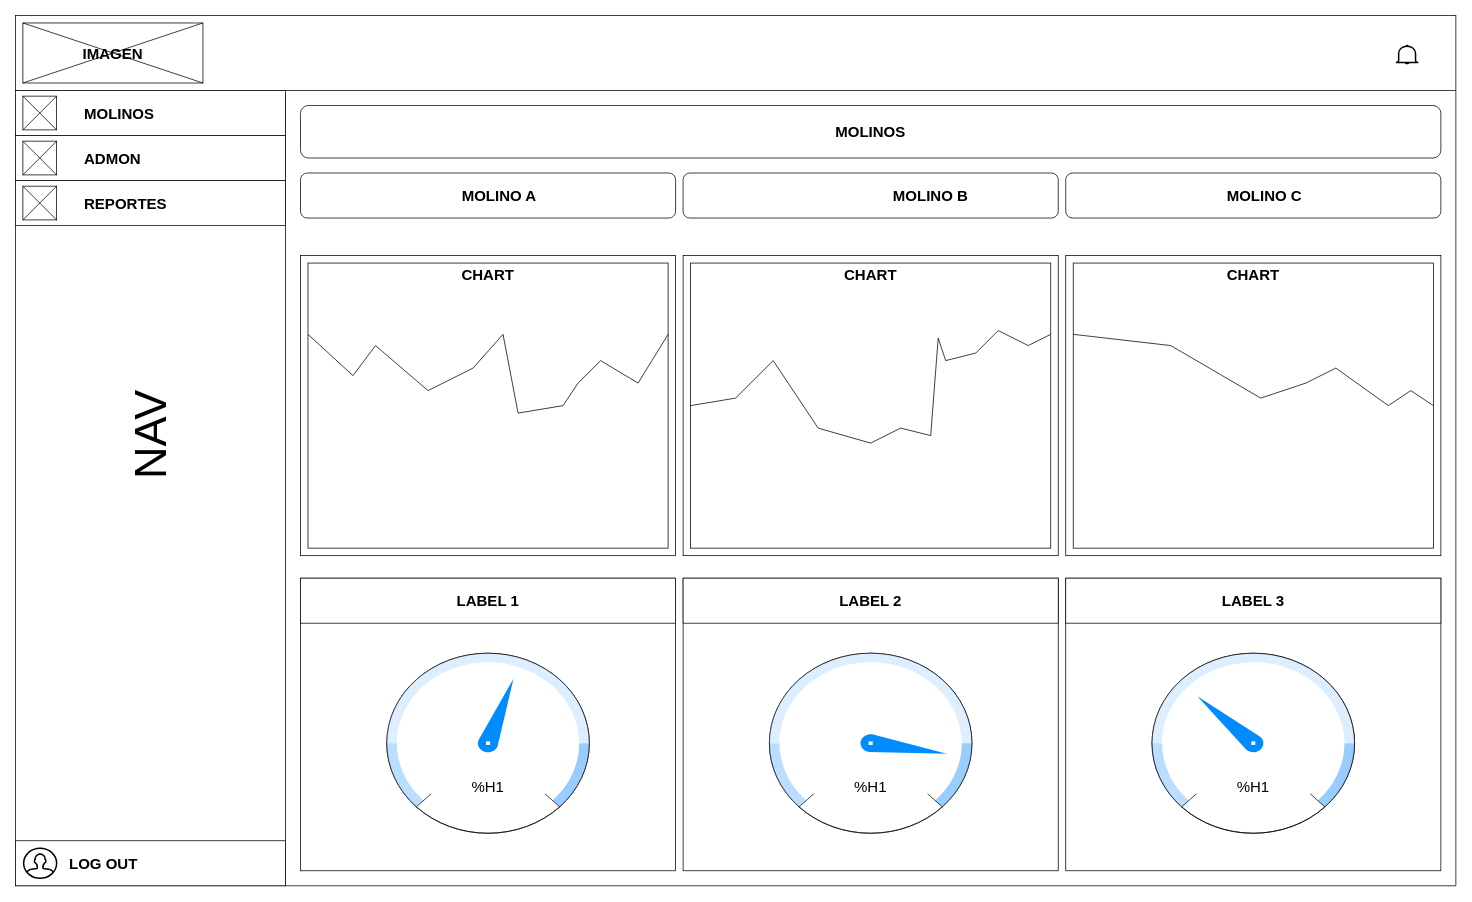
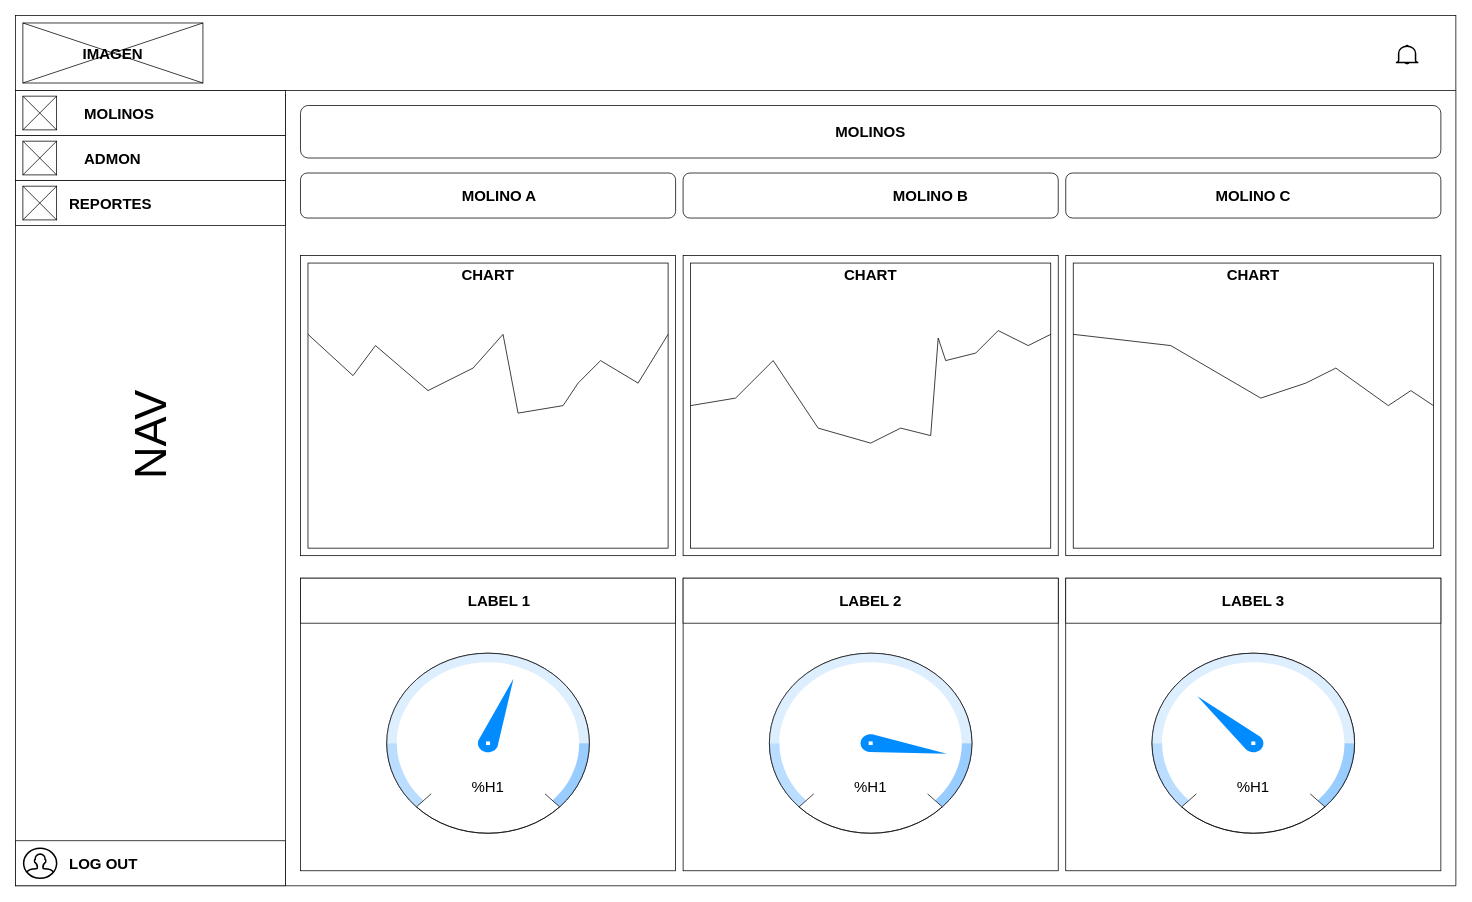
node "MOLINO C": moved (1264, 195) -> (1253, 195)
node "REPORTES": moved (120, 203) -> (105, 203)
node "LABEL 1": moved (488, 600) -> (499, 600)
